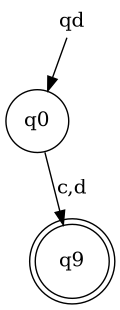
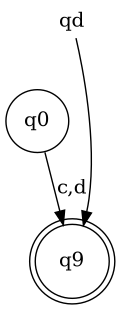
edge "qd" -> "q0": now "qd" -> "q9"
